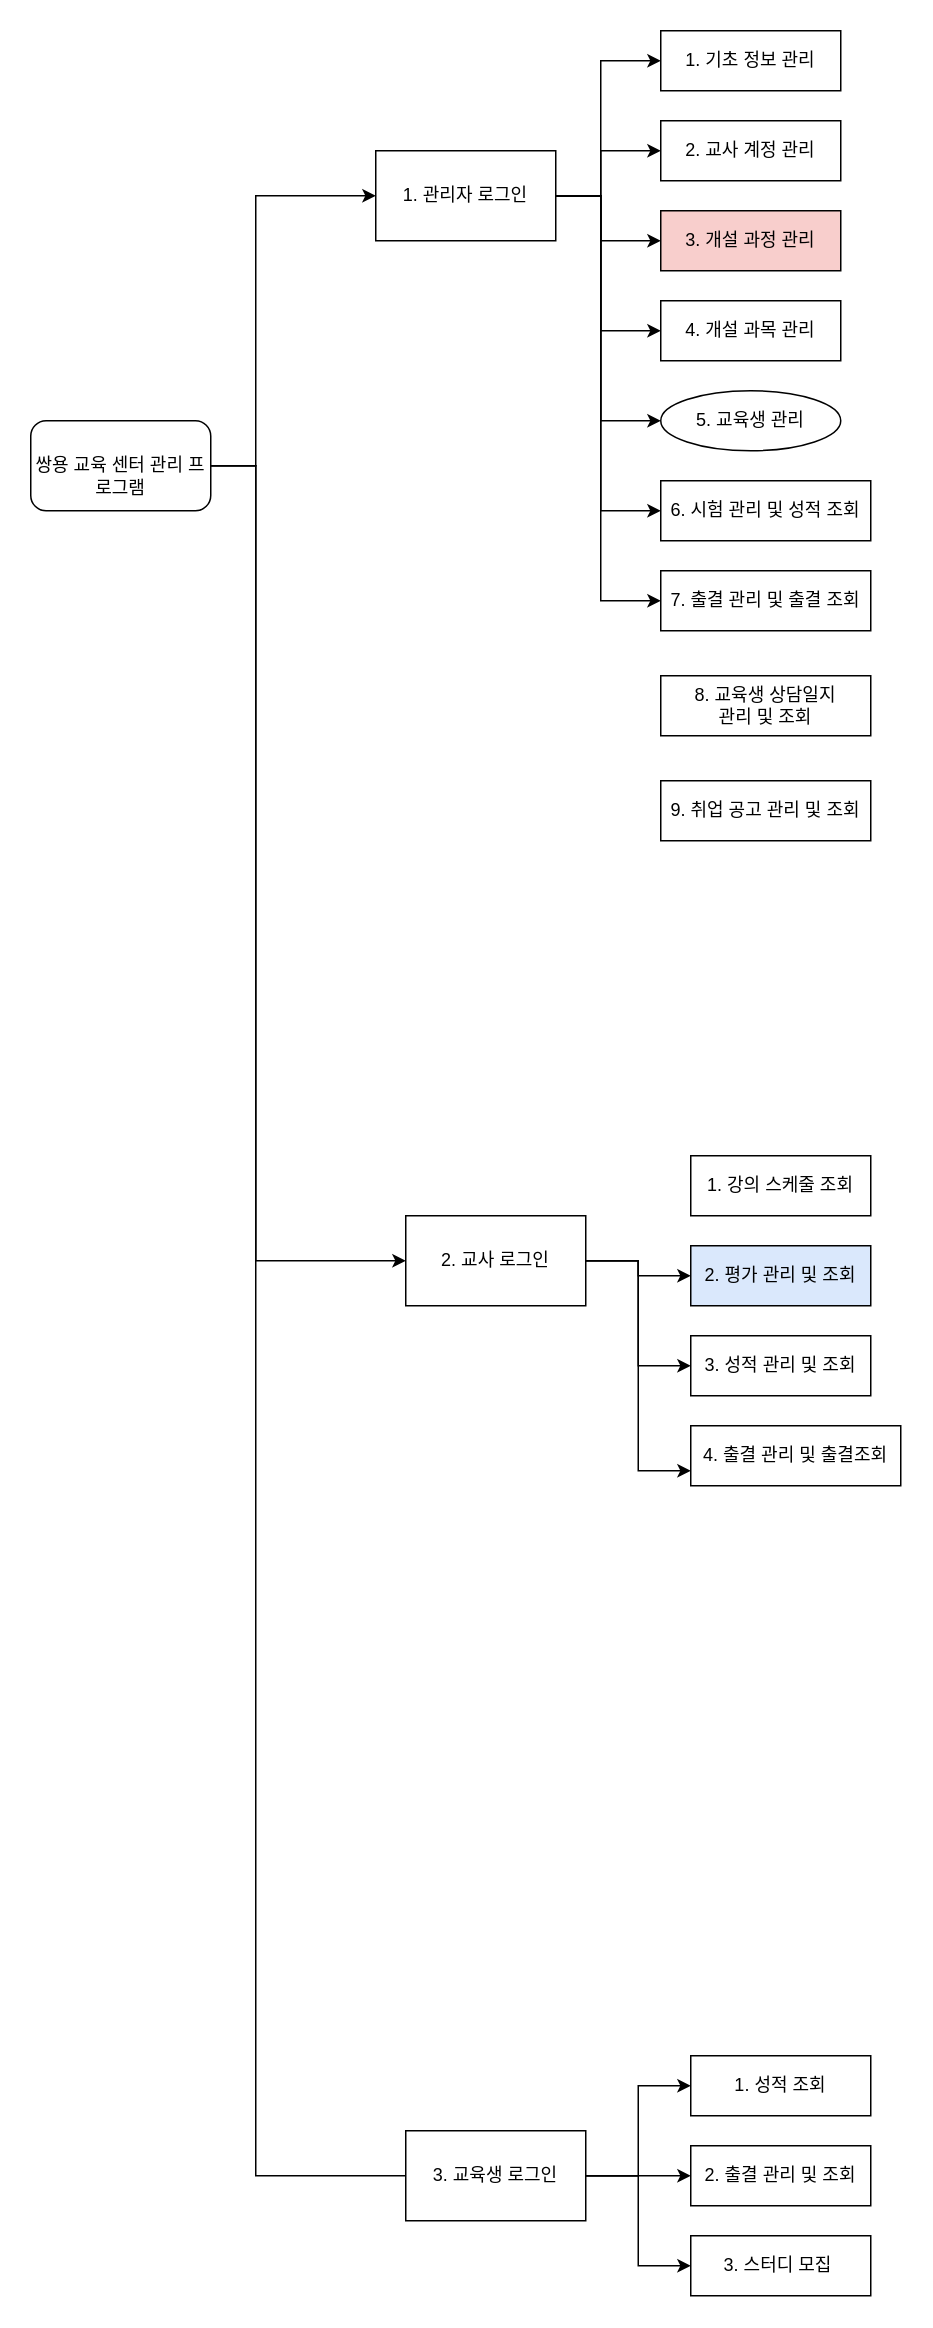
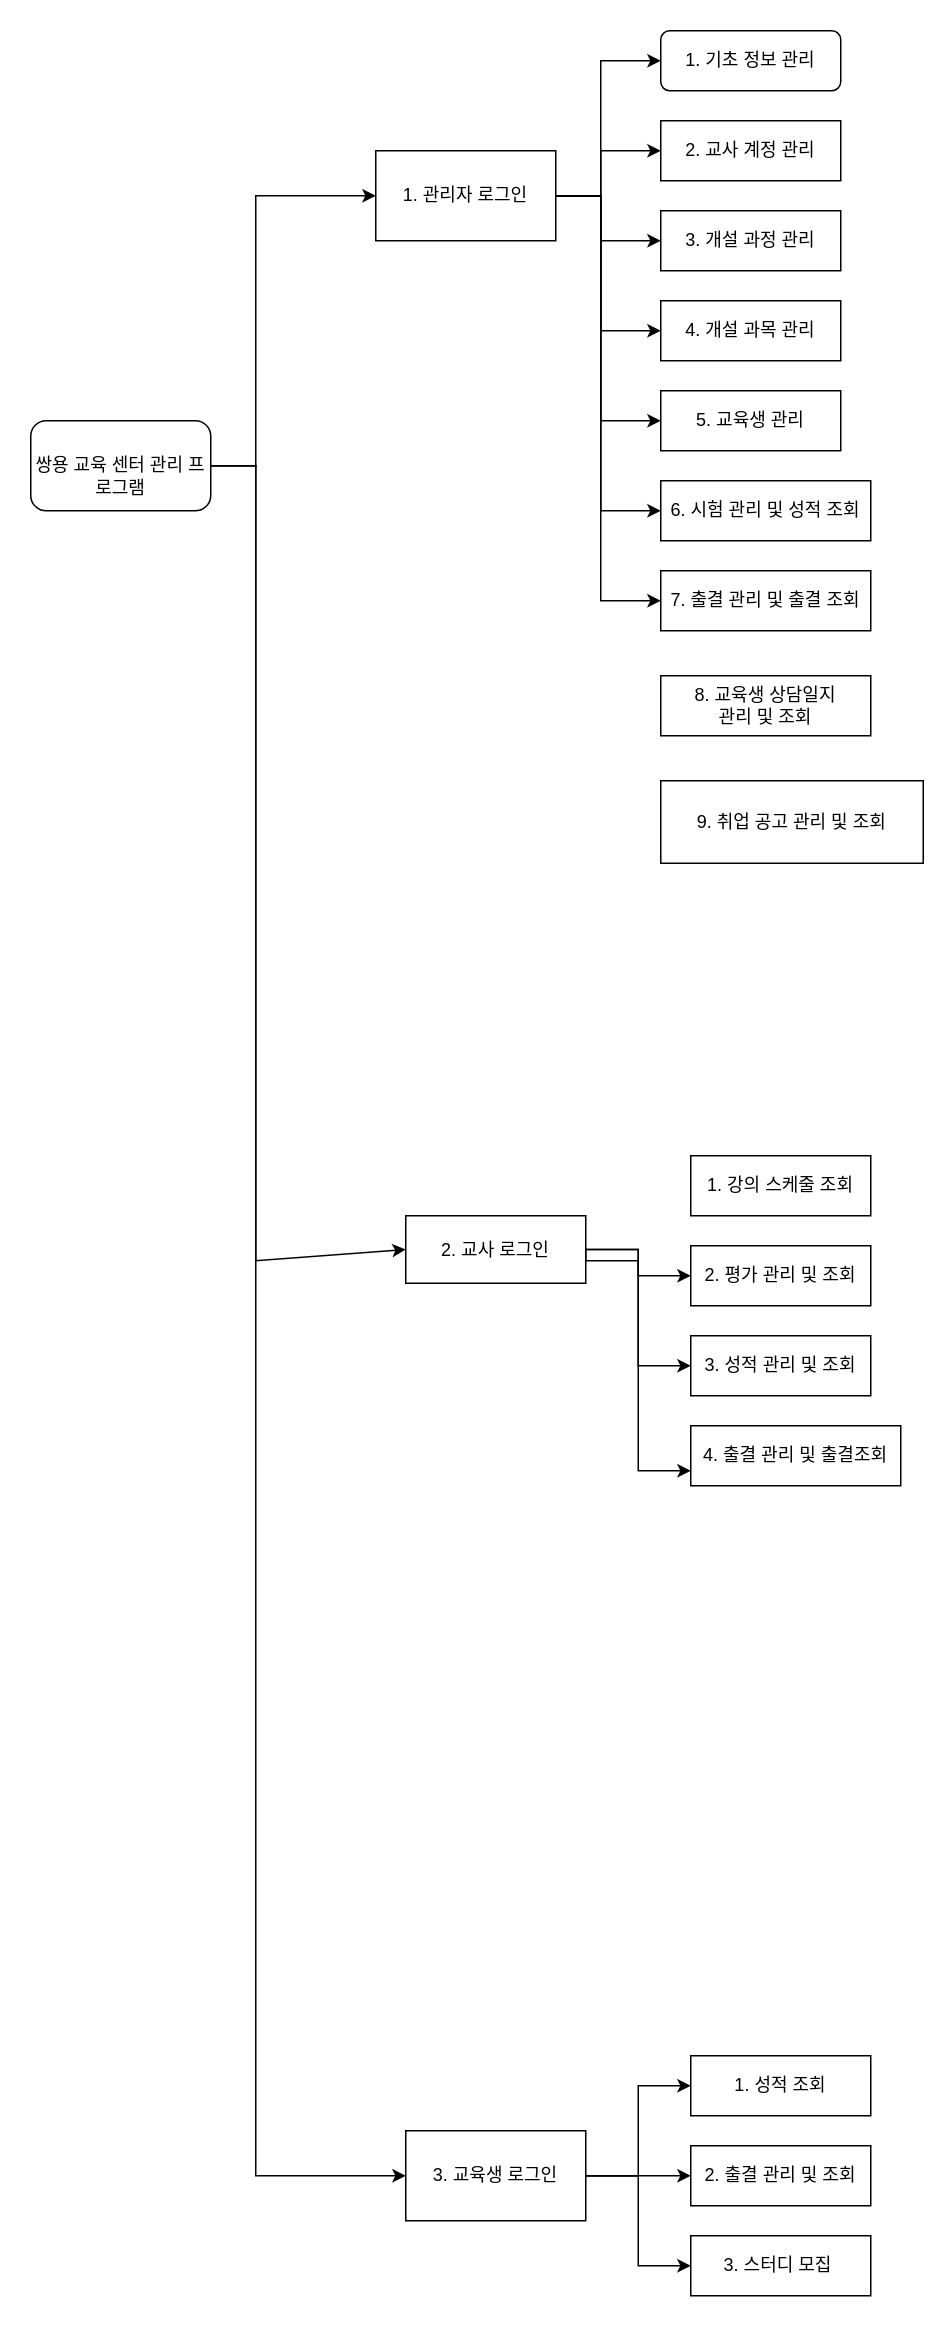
node "1. 기초 정보 관리": shape rectangle -> rounded rectangle
node "3. 개설 과정 관리": fillcolor #f8cecc -> #ffffff
node "5. 교육생 관리": shape ellipse -> rectangle
node "9. 취업 공고 관리 및 조회": size 210x60 -> 263x83
node "2. 교사 로그인": size 180x90 -> 180x68
node "2. 평가 관리 및 조회": fillcolor #dae8fc -> #ffffff
edge "쌍용 교육 센터 관리 프로그램" -- "3. 교육생 로그인": arrowhead none -> classic
